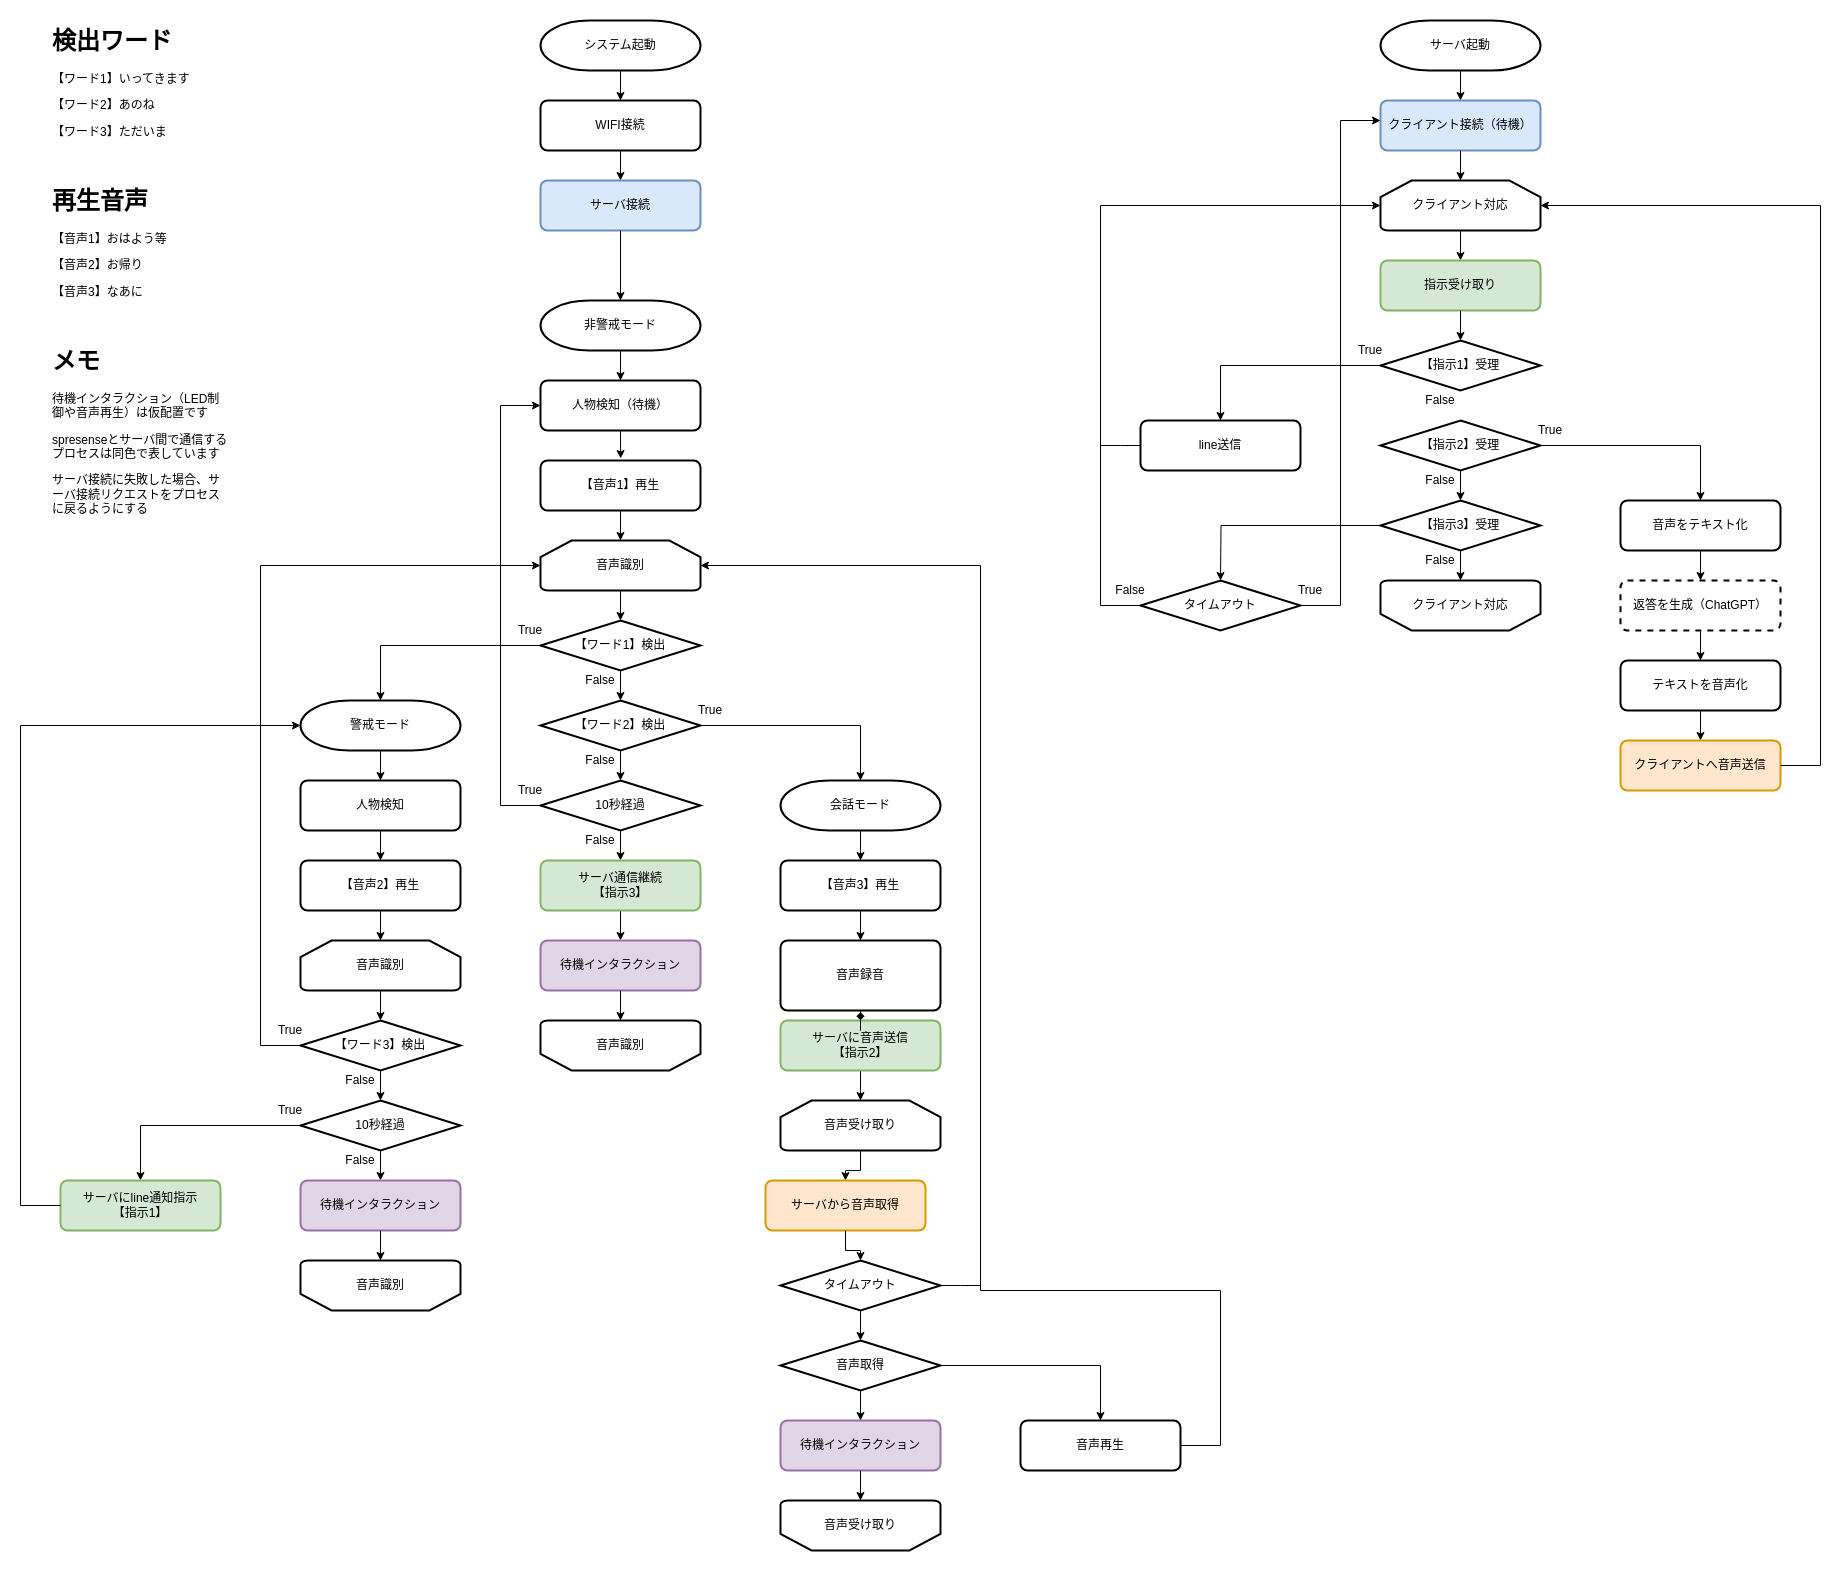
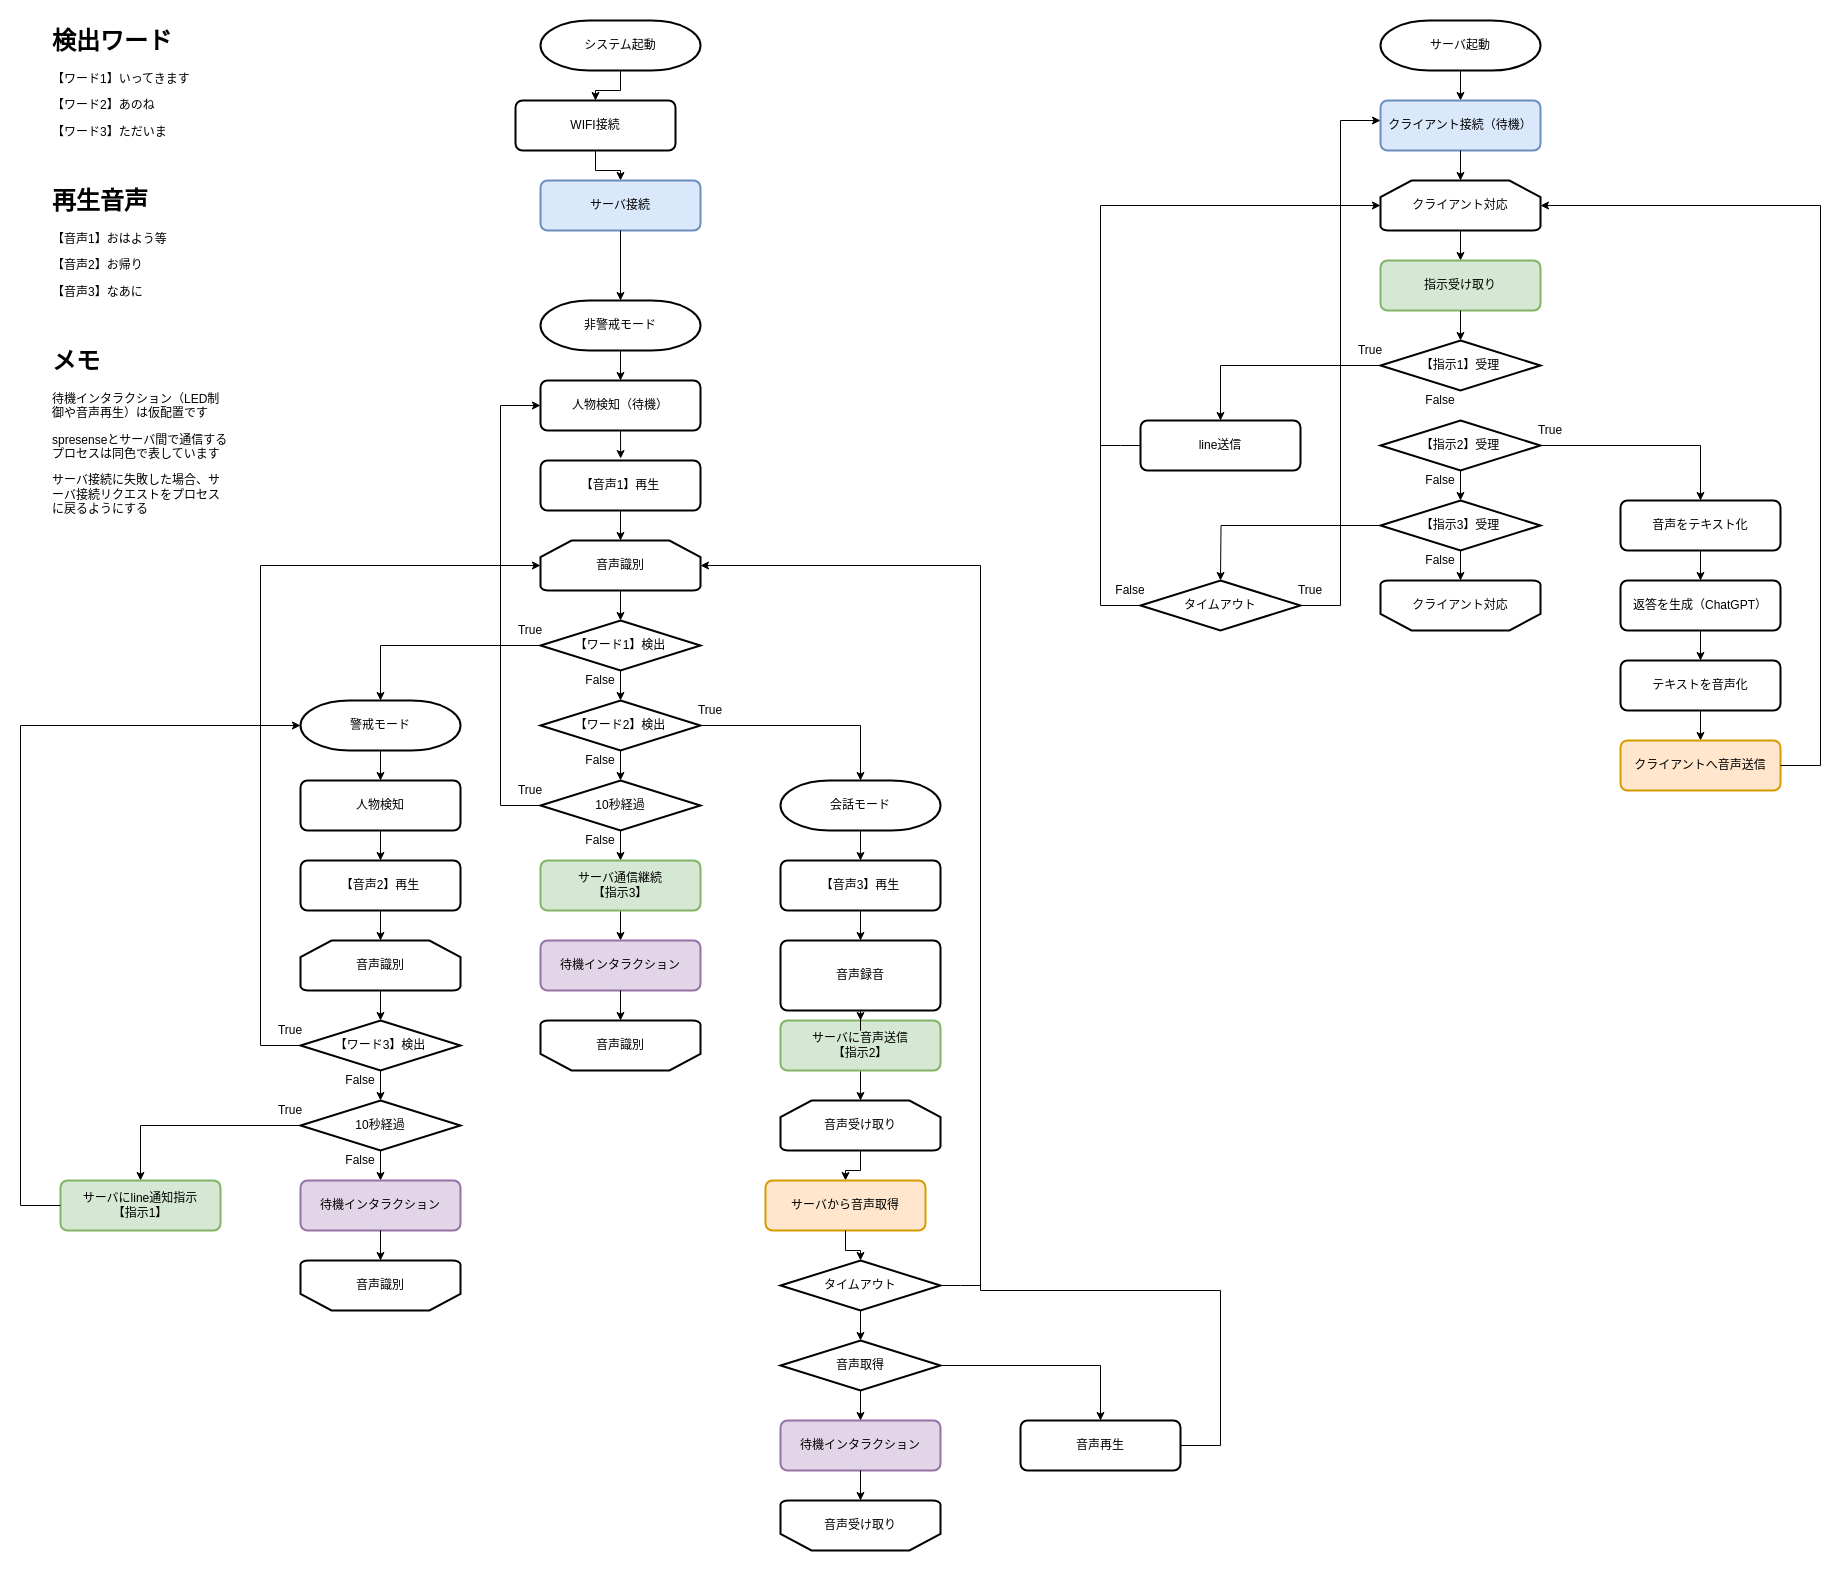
node "WIFI接続": moved (621, 126) -> (596, 126)
node "返答を生成（ChatGPT）": style dashed -> solid
edge "音声録音" -> "サーバに音声送信 【指示2】": arrowhead diamond -> classic
